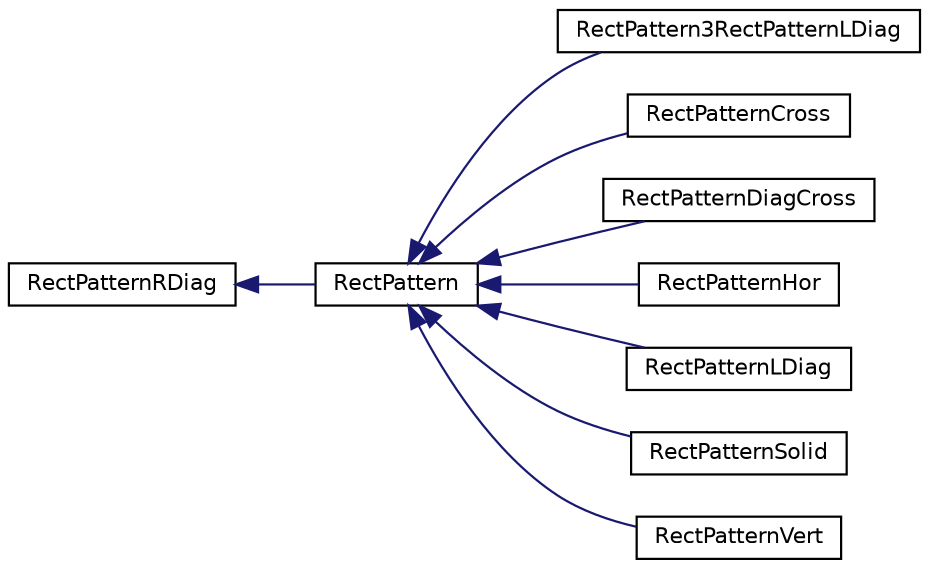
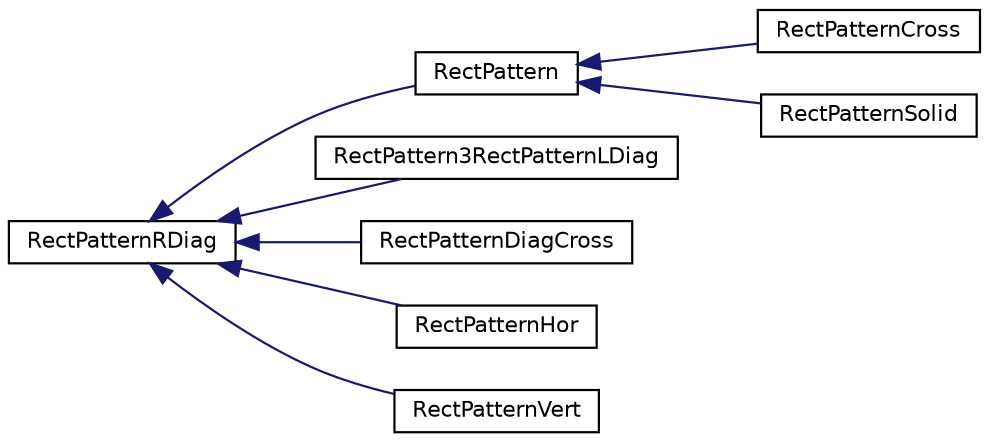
edge "RectPattern3RectPatternLDiag" -> "RectPattern": now "RectPattern3RectPatternLDiag" -> "RectPatternRDiag"
edge "RectPatternDiagCross" -> "RectPattern": now "RectPatternDiagCross" -> "RectPatternRDiag"
edge "RectPatternHor" -> "RectPattern": now "RectPatternHor" -> "RectPatternRDiag"
node "RectPatternLDiag": removed
edge "RectPatternVert" -> "RectPattern": now "RectPatternVert" -> "RectPatternRDiag"
